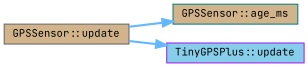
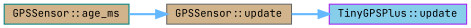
edge "GPSSensor::update" -> "GPSSensor::age_ms": reversed
